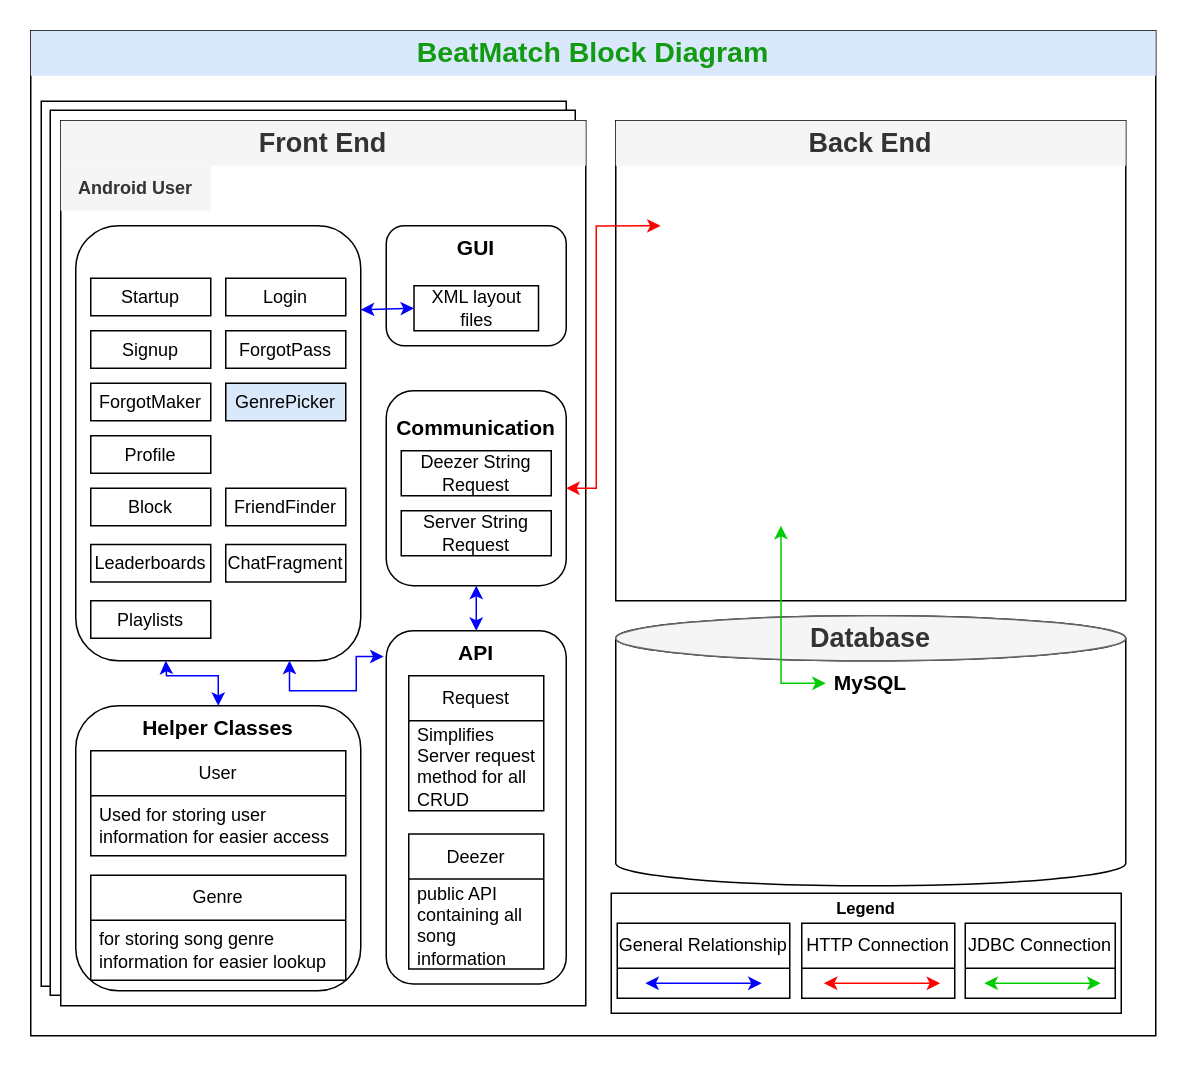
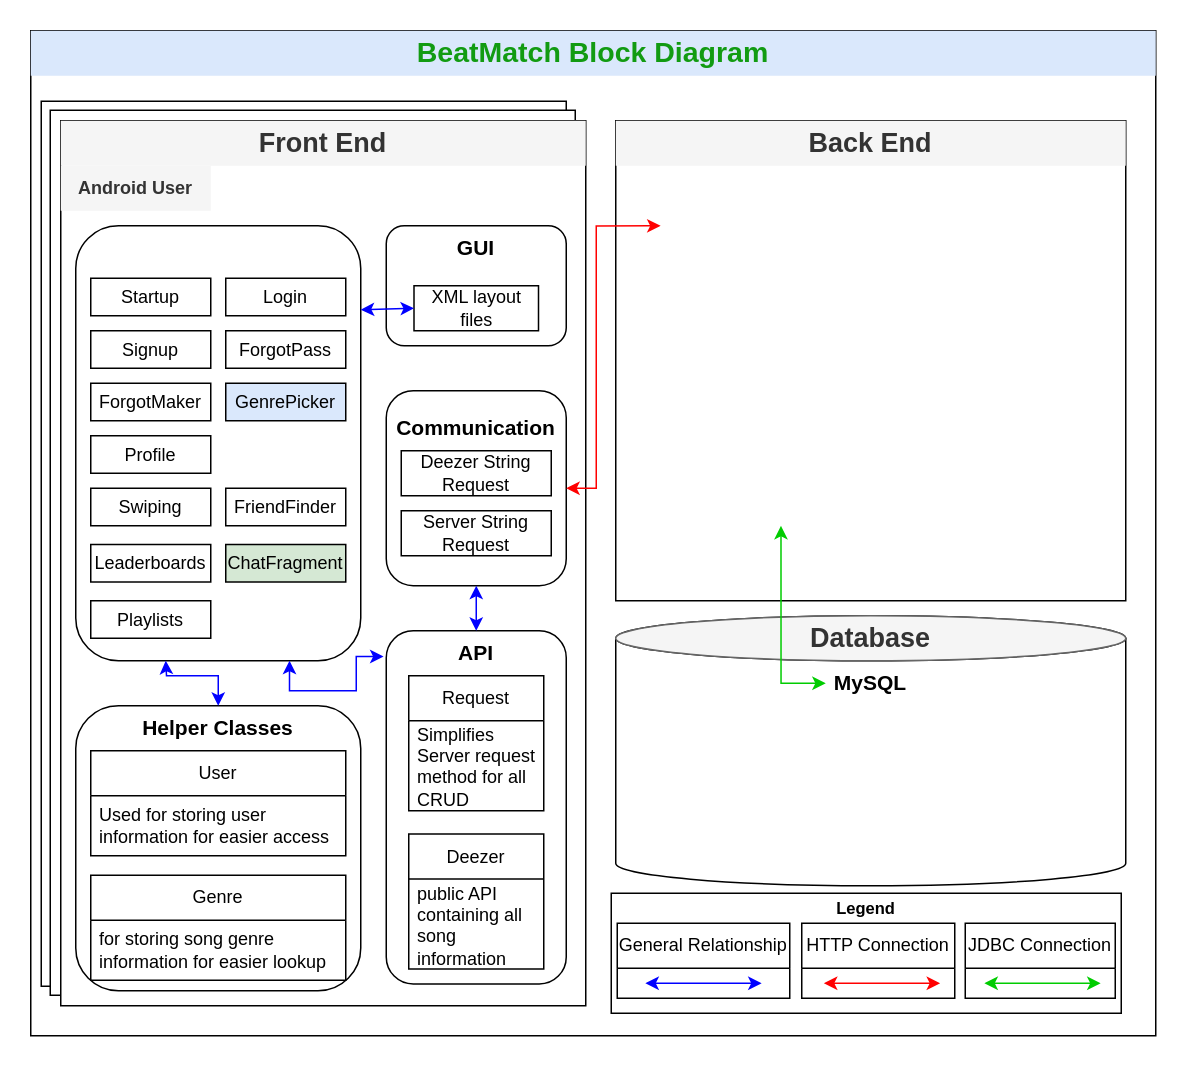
node "Block": label "Block" -> "Swiping"
node "ChatFragment": fillcolor #ffffff -> #d5e8d4
